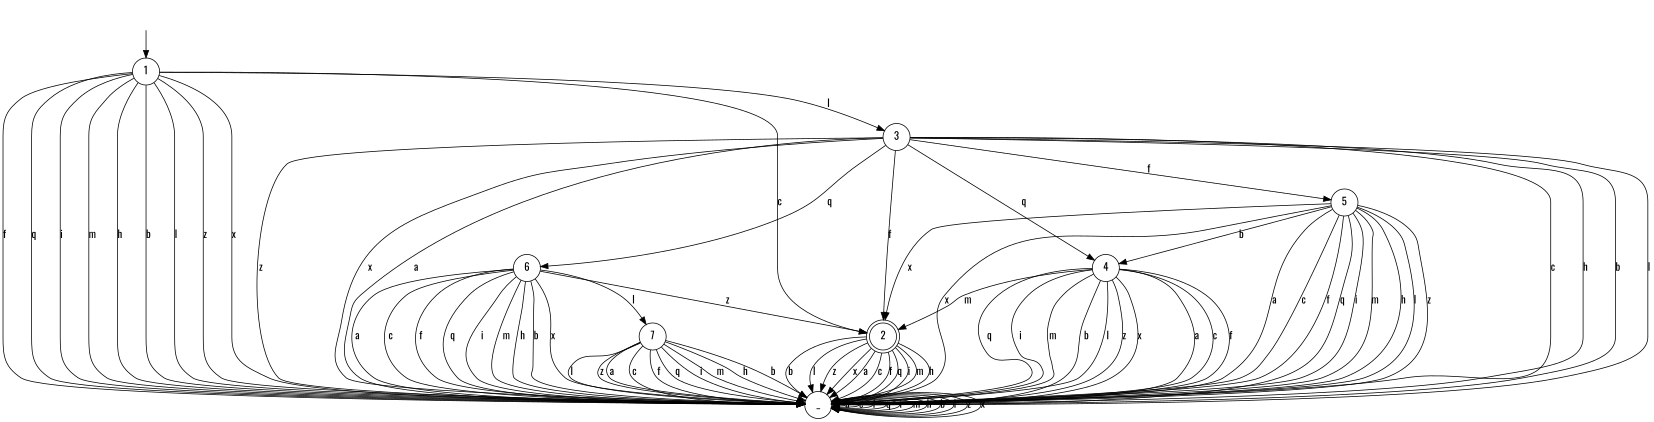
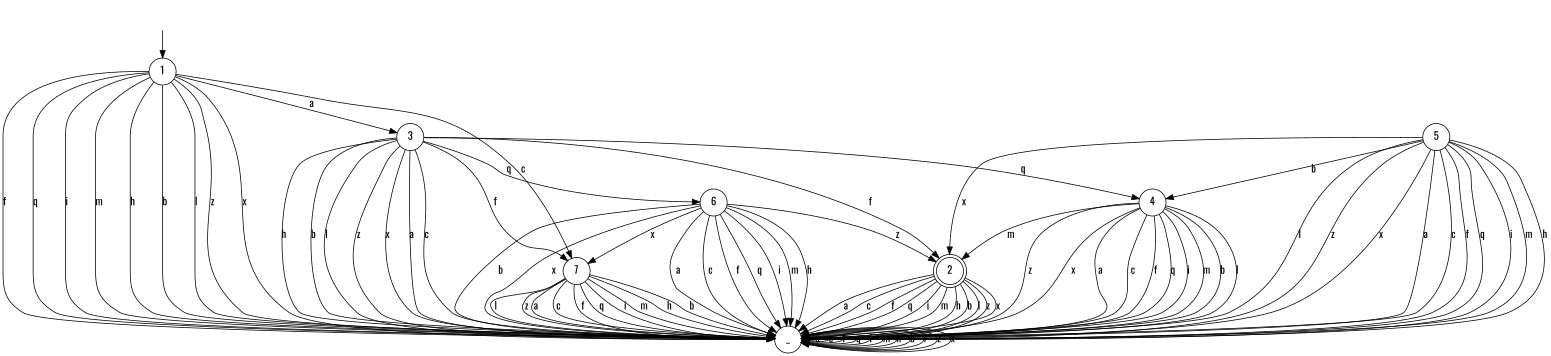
edge "1" -> "2": now "1" -> "7"
edge "1" -> "3": label "l" -> "a"
edge "3" -> "5": now "3" -> "7"
edge "6" -> "7": label "l" -> "x"
